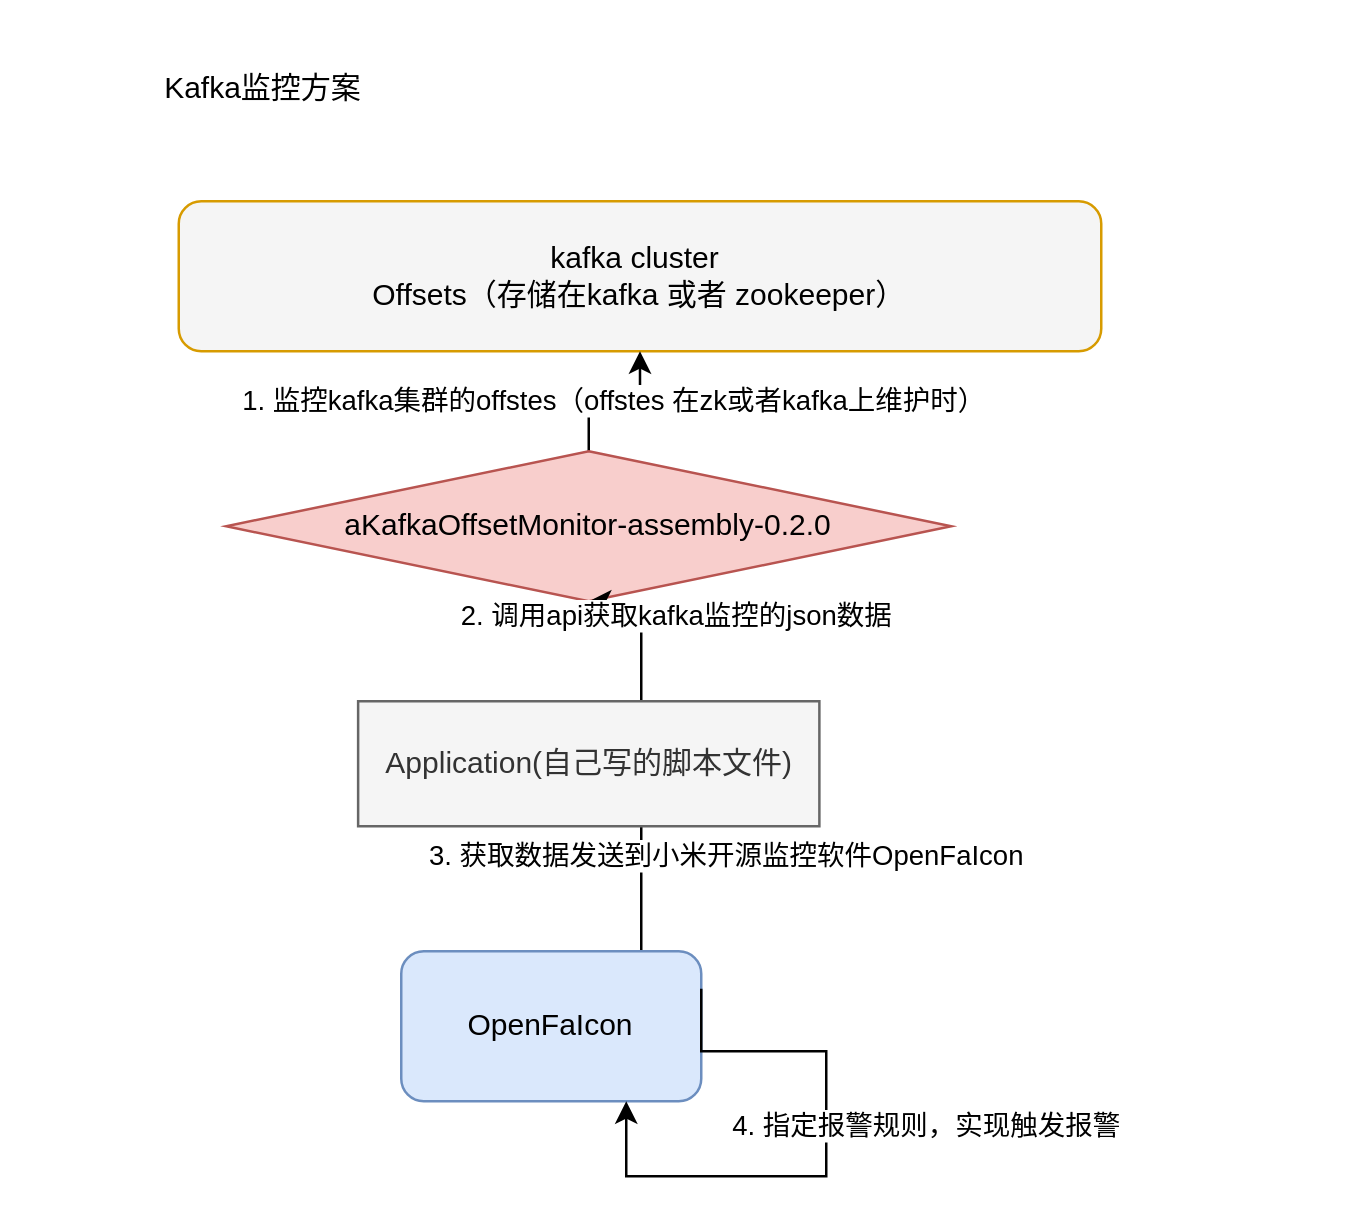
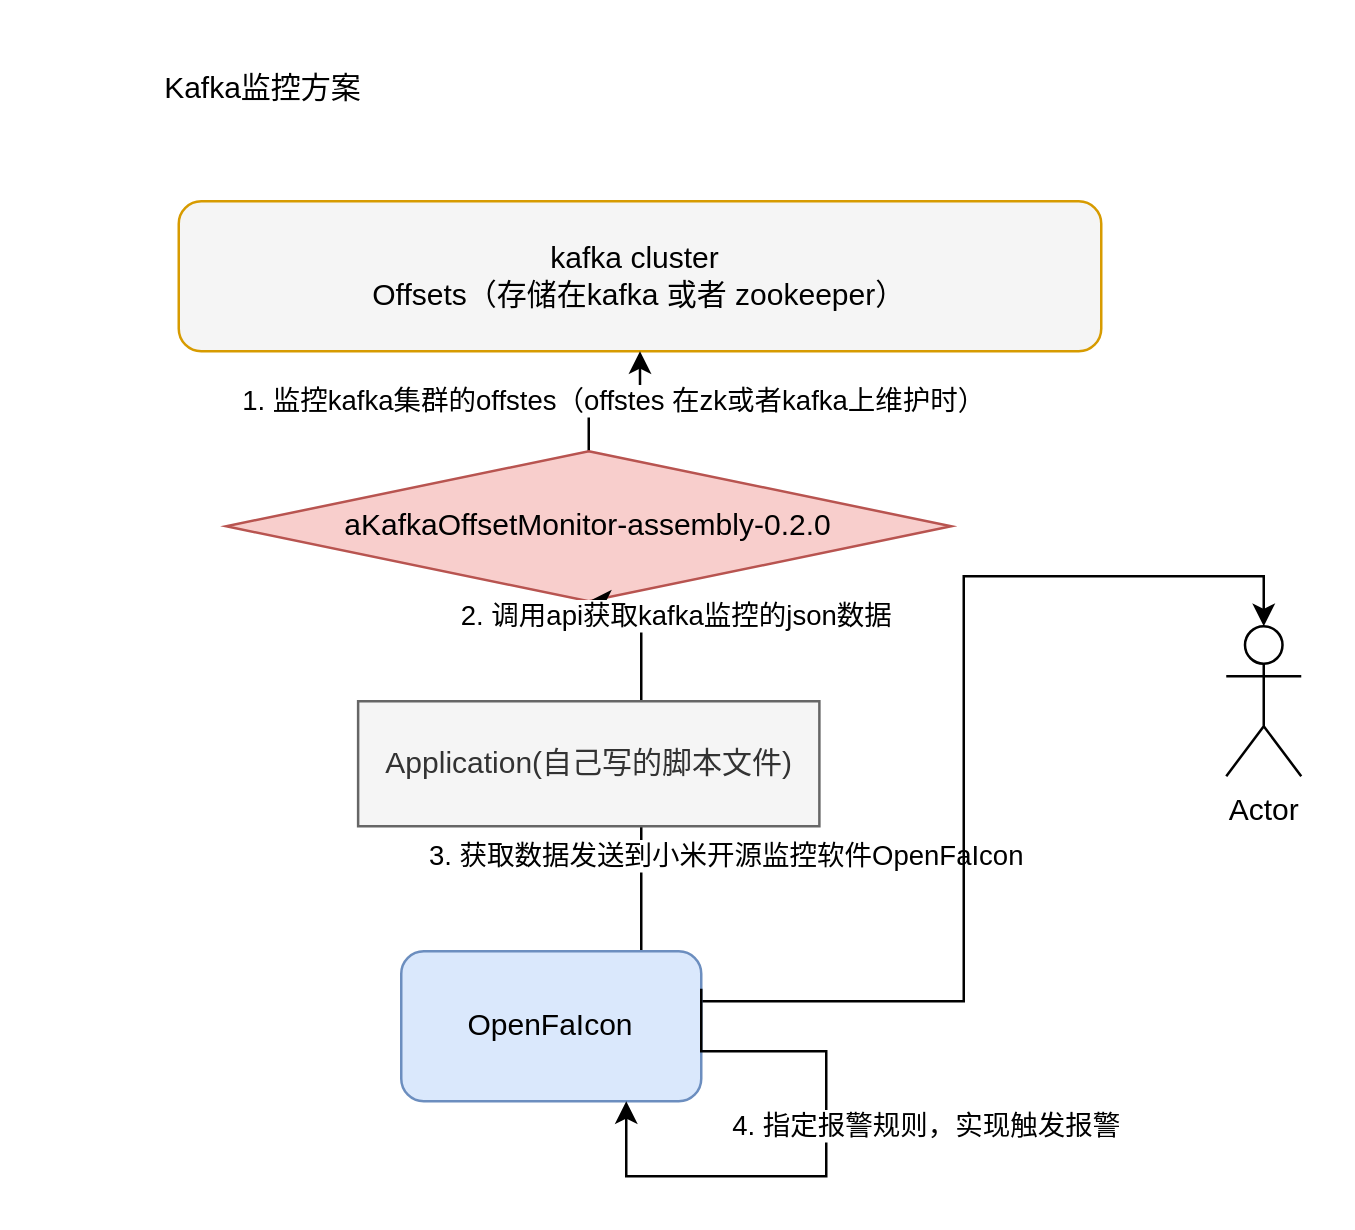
node "Actor": added
edge "OpenFaIcon" -> "Actor": added
